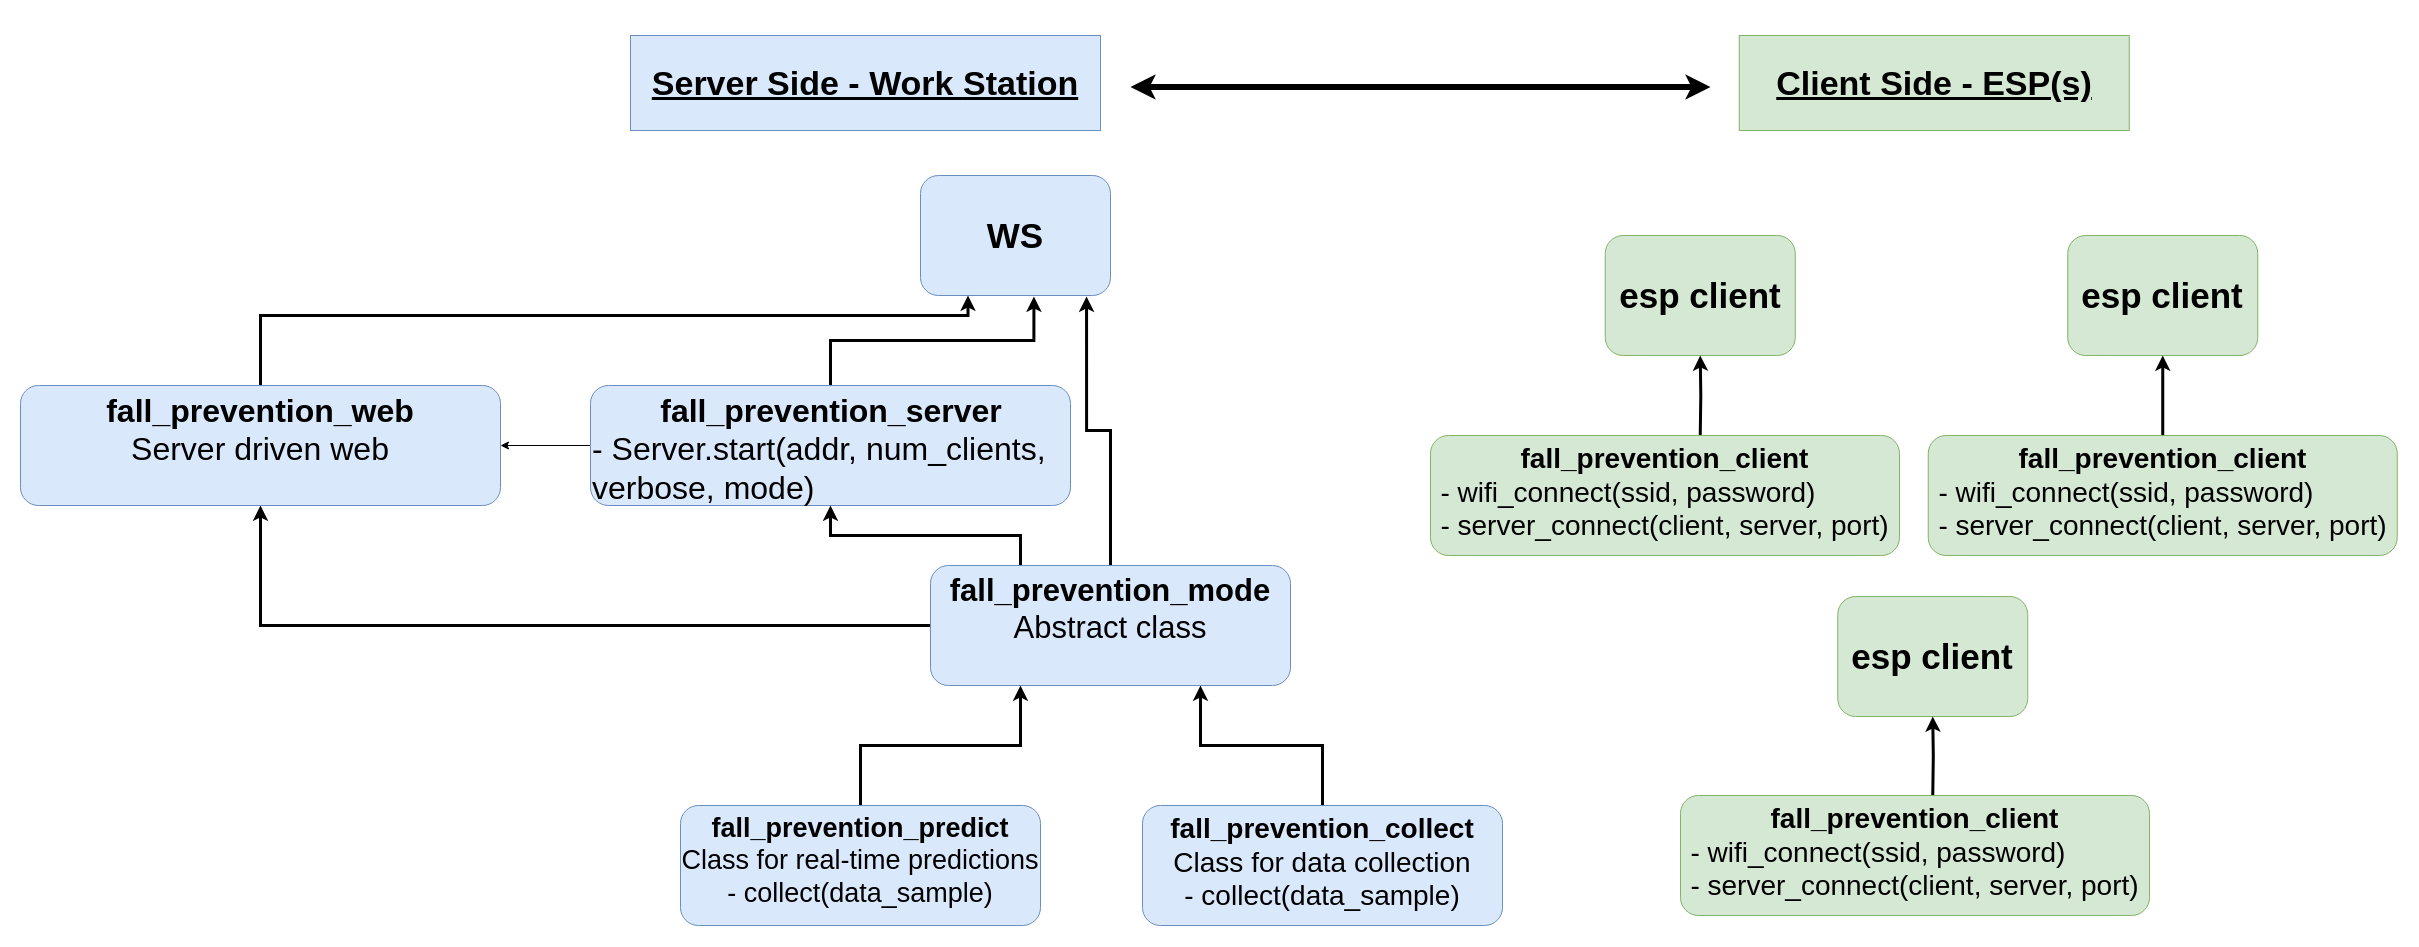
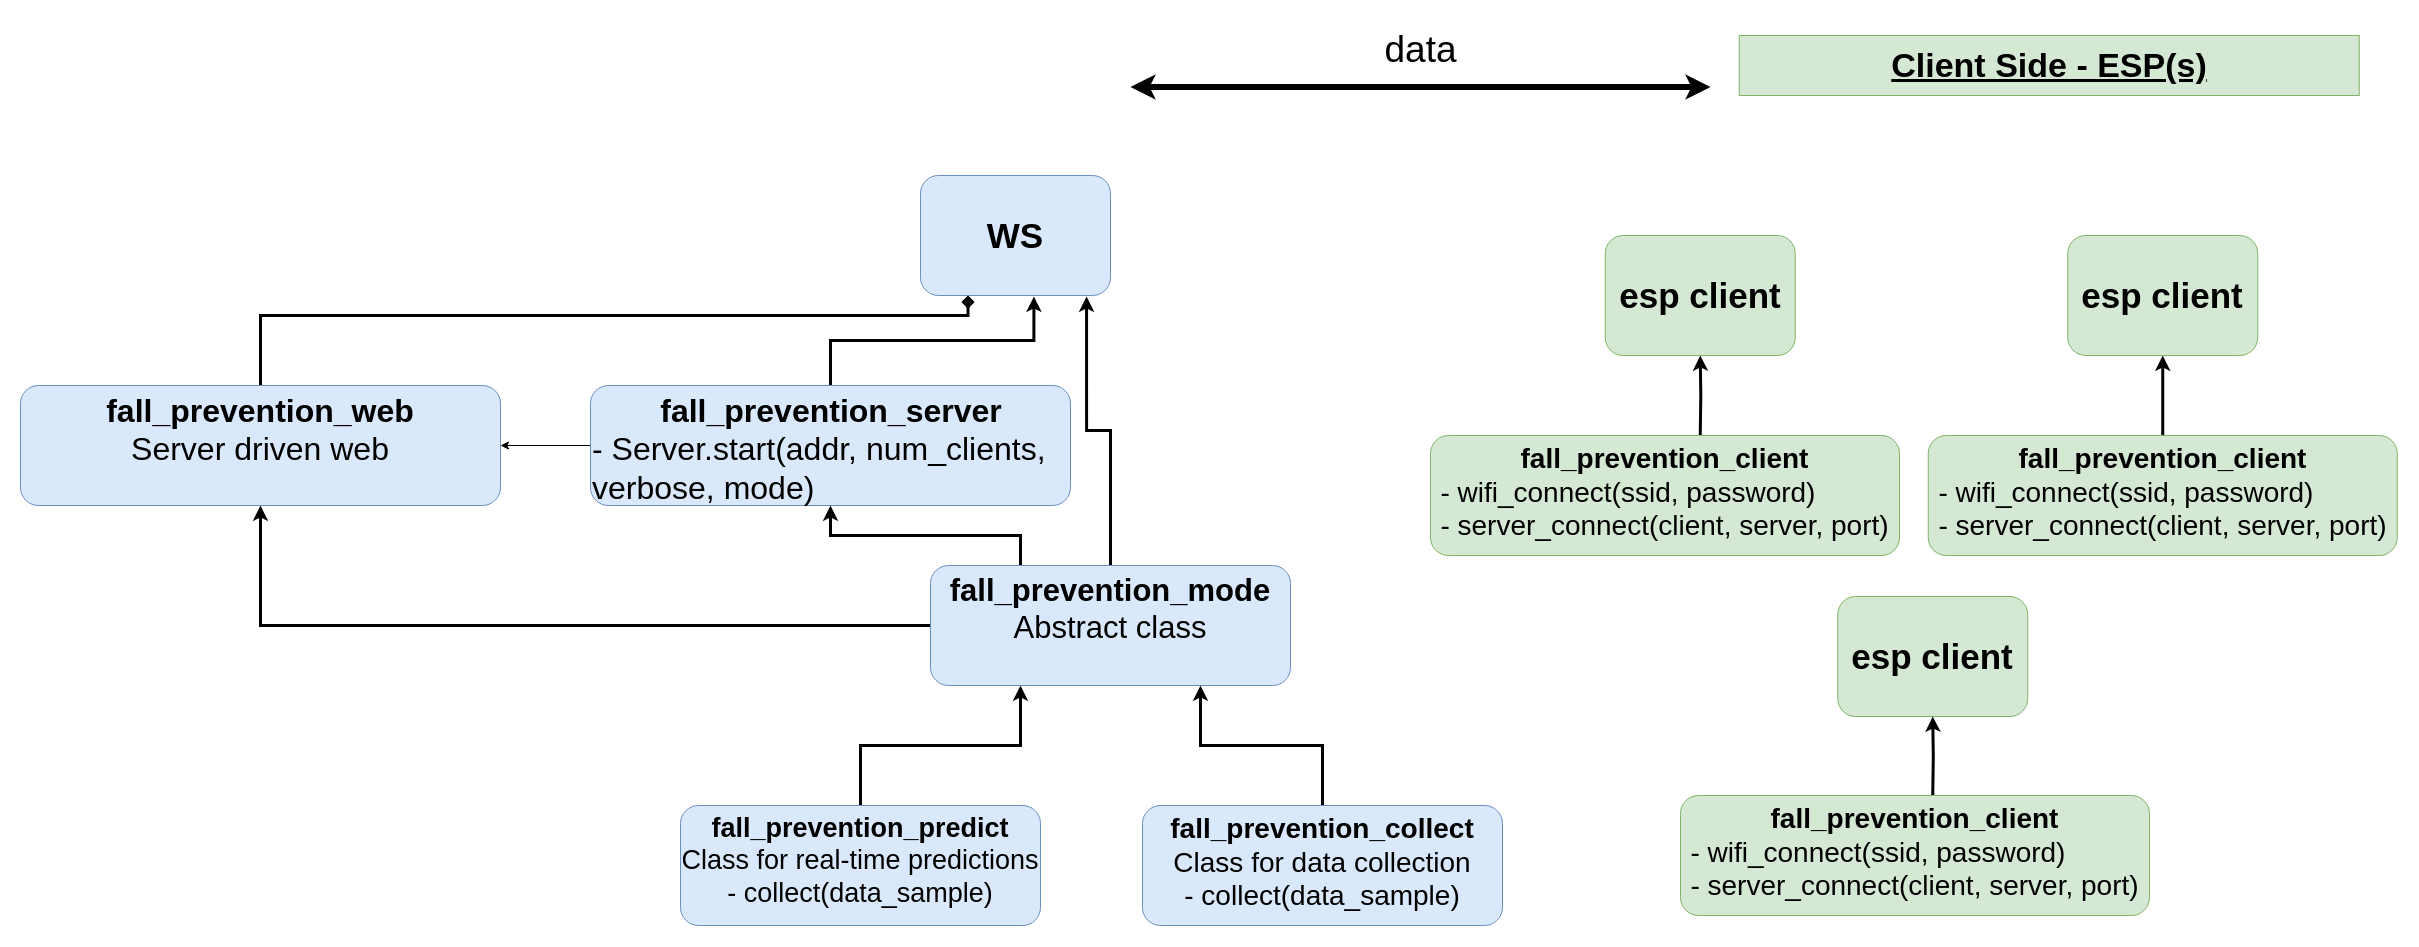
node "data": added
node "Server Side - Work Station": removed
node "Client Side - ESP(s)": size 390x95 -> 620x60
edge "fall_prevention_web Server driven web" -> "WS": arrowhead classic -> diamond
